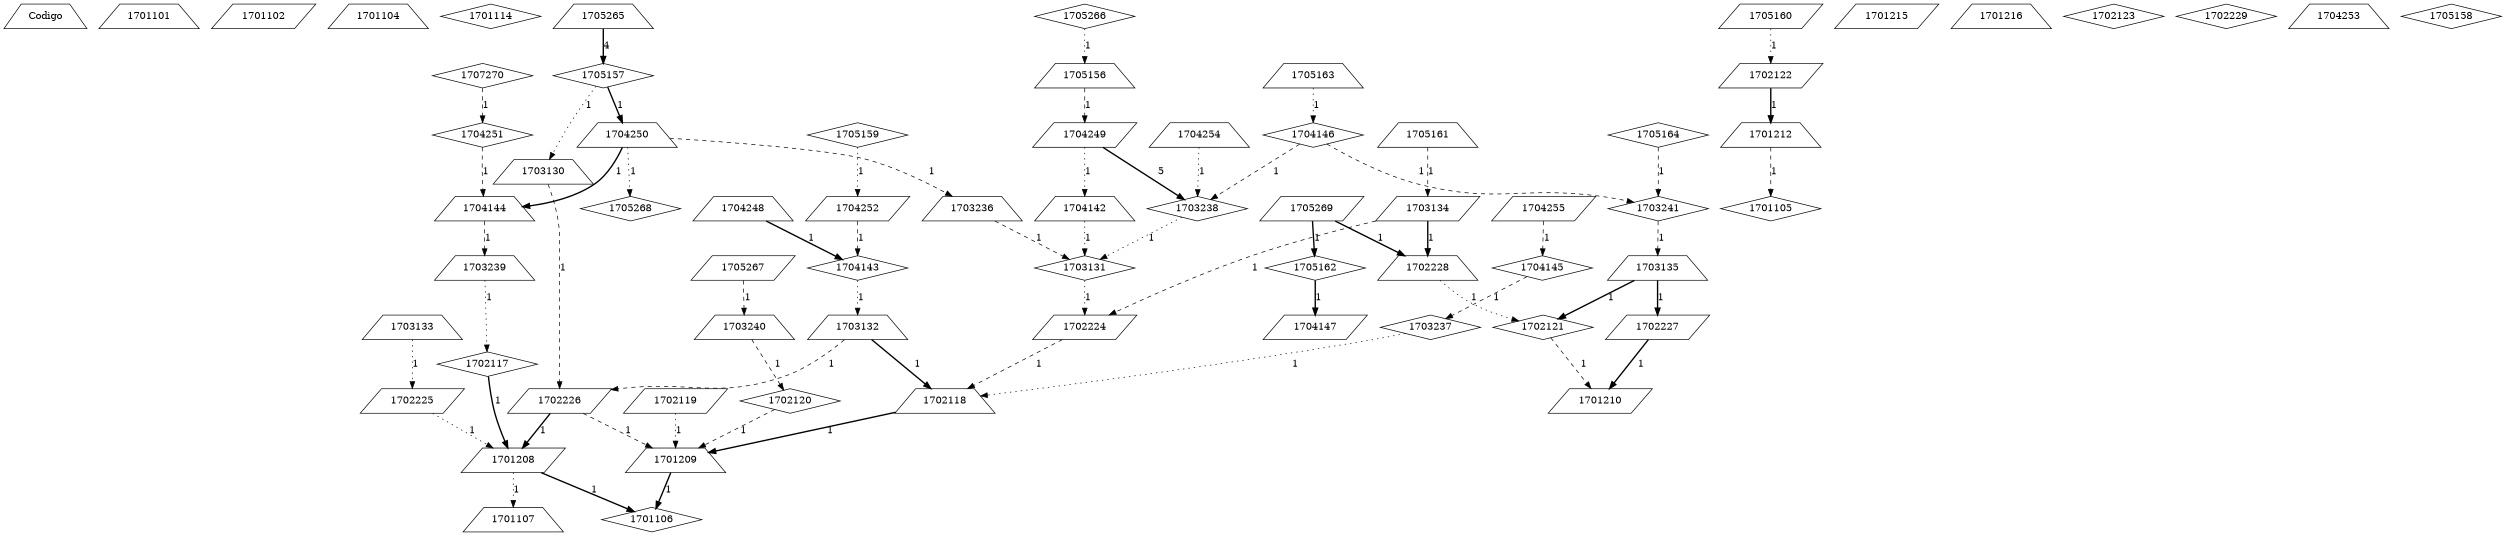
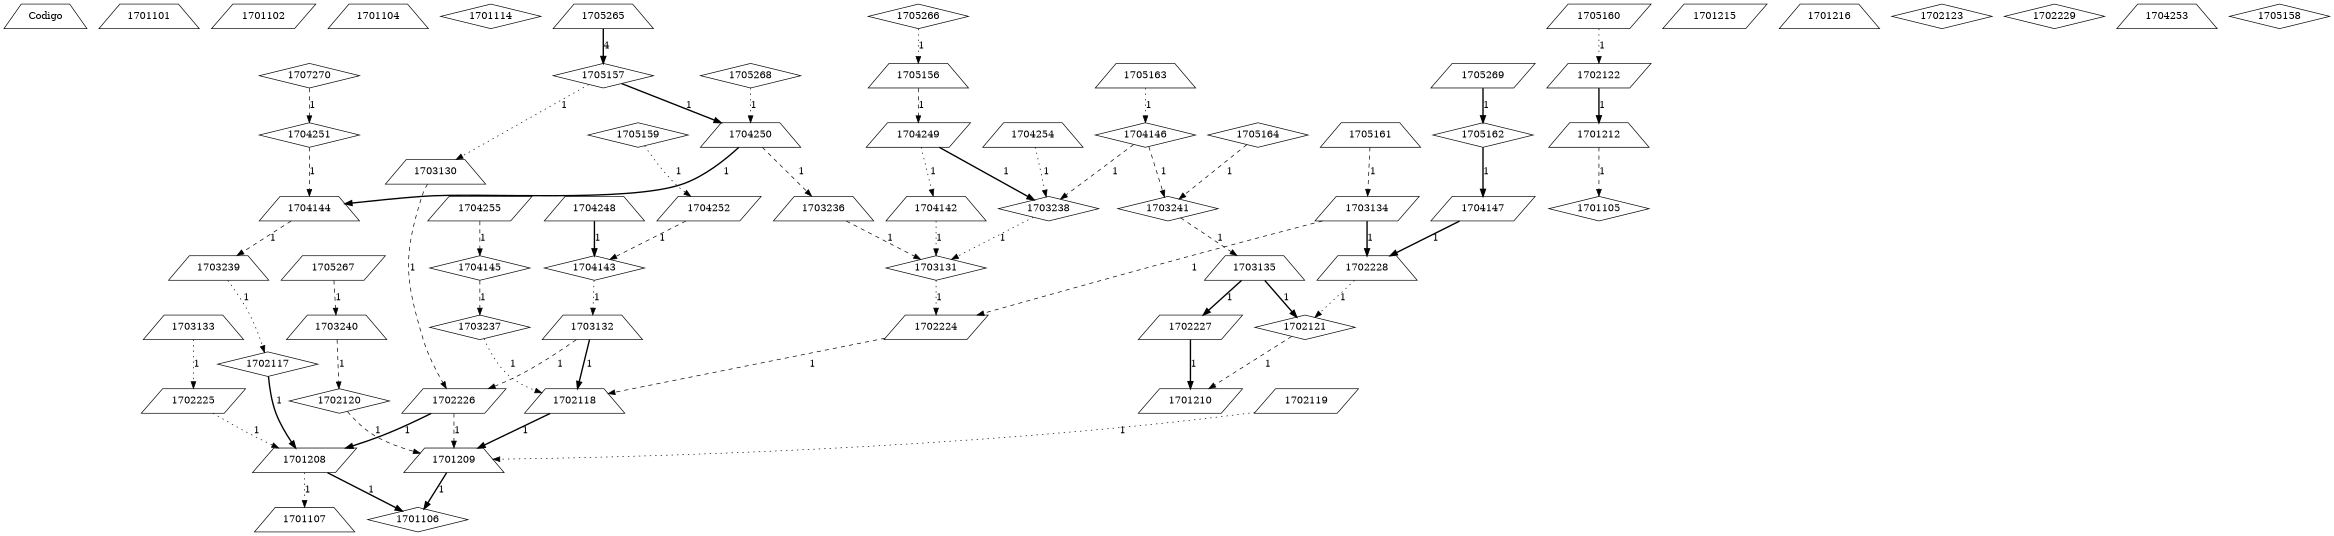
edge "1704250" -> "1705268": reversed
edge "1704249" -> "1703238": label "5" -> "1"
edge "1705269" -> "1702228": now "1704147" -> "1702228"
